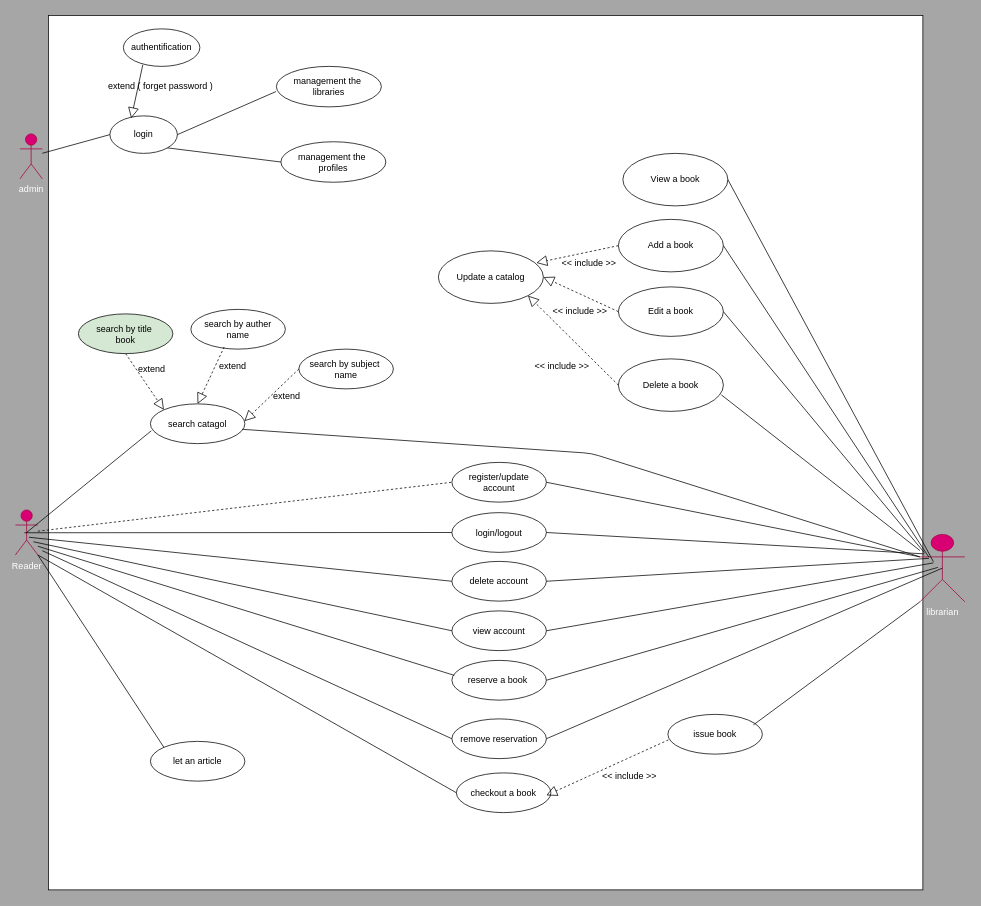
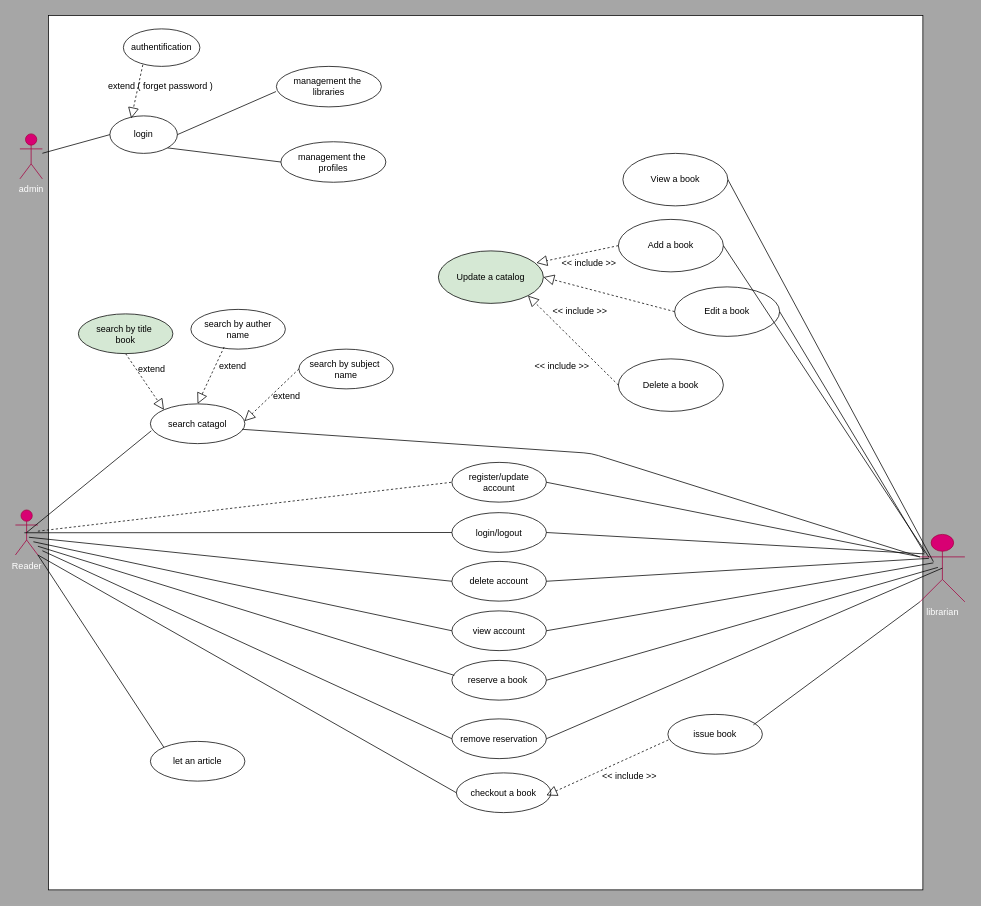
edge "authentification" -> "login": style solid -> dashed
node "Update a catalog": fillcolor #ffffff -> #d5e8d4
node "Edit a book": moved (671, 312) -> (727, 312)
edge "Delete a book" -- "librarian": removed
